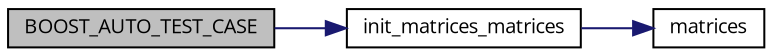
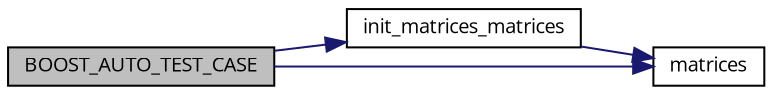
edge "BOOST_AUTO_TEST_CASE" -> "matrices": added
